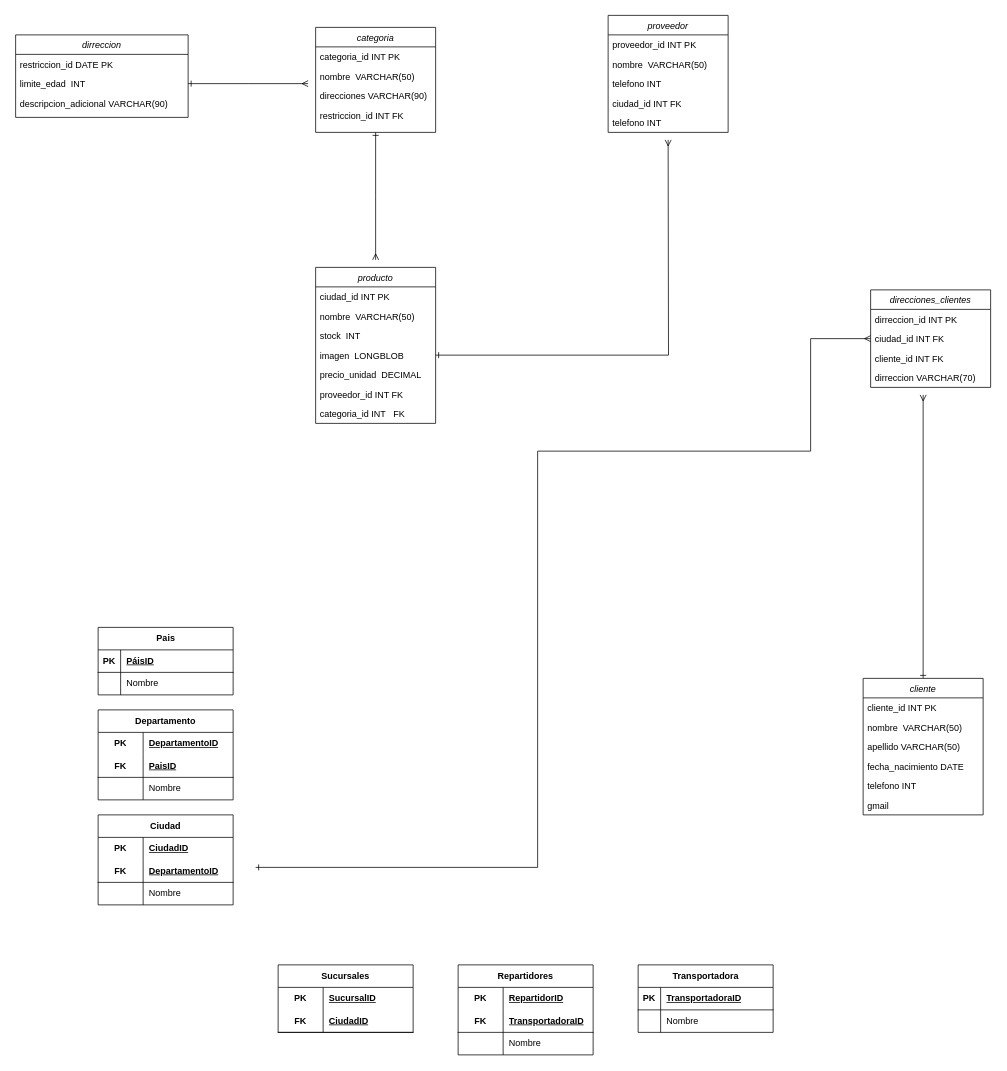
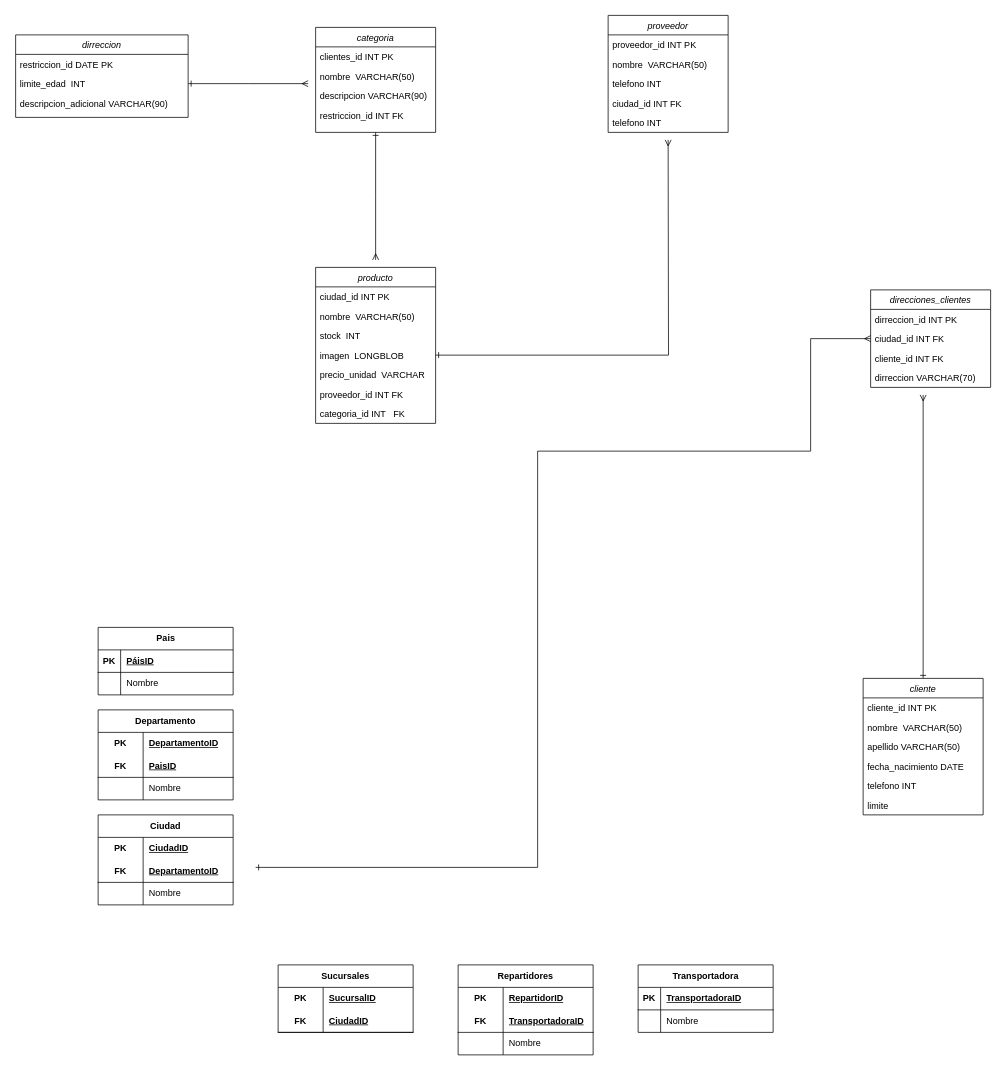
node "categoria_id INT PK": label "categoria_id INT PK" -> "clientes_id INT PK"
node "direcciones VARCHAR(90)": label "direcciones VARCHAR(90)" -> "descripcion VARCHAR(90)"
node "precio_unidad DECIMAL": label "precio_unidad DECIMAL" -> "precio_unidad VARCHAR"
node "gmail": label "gmail" -> "limite"
